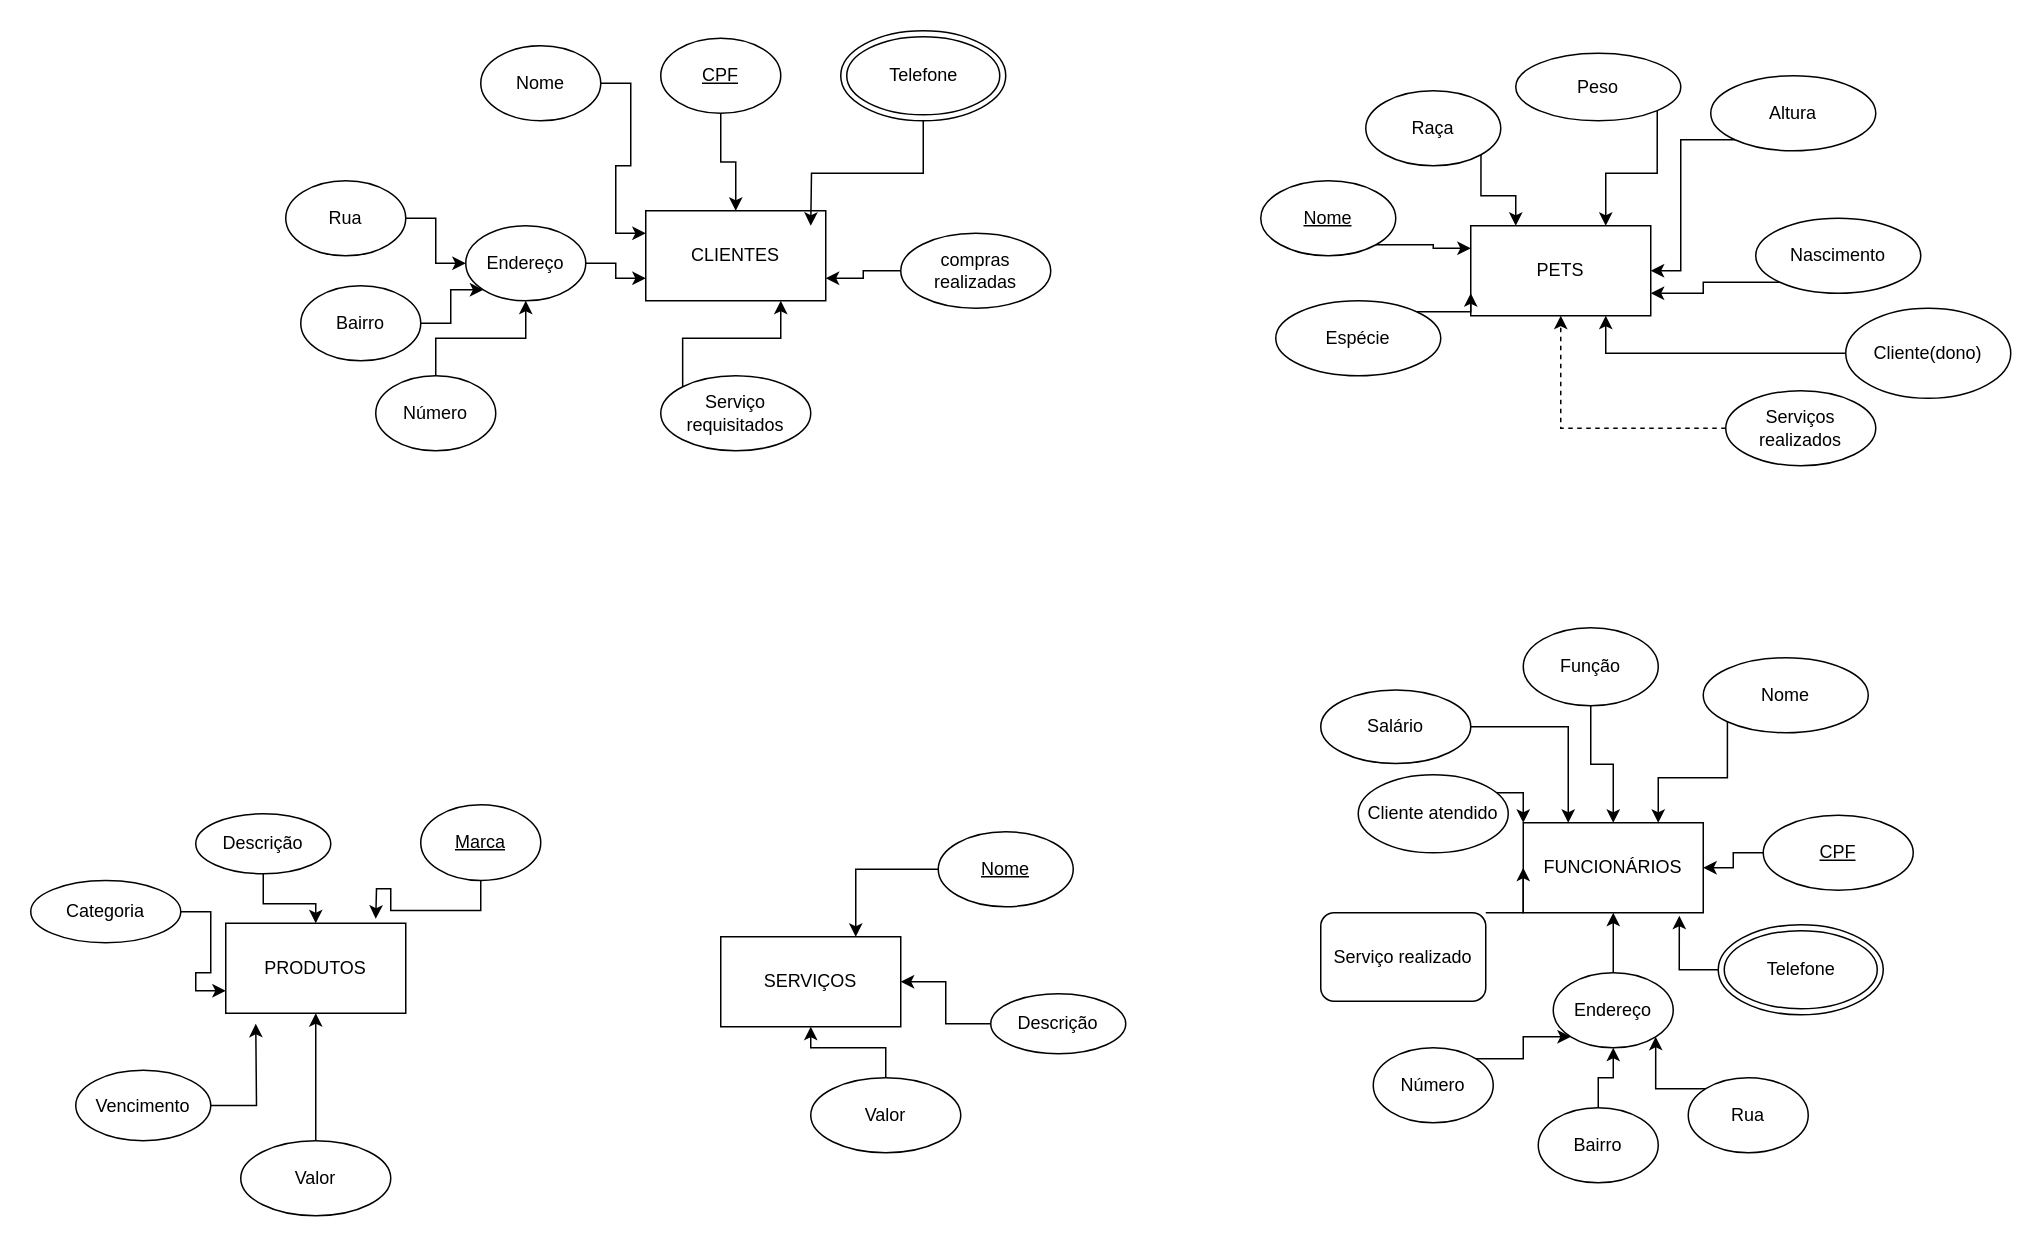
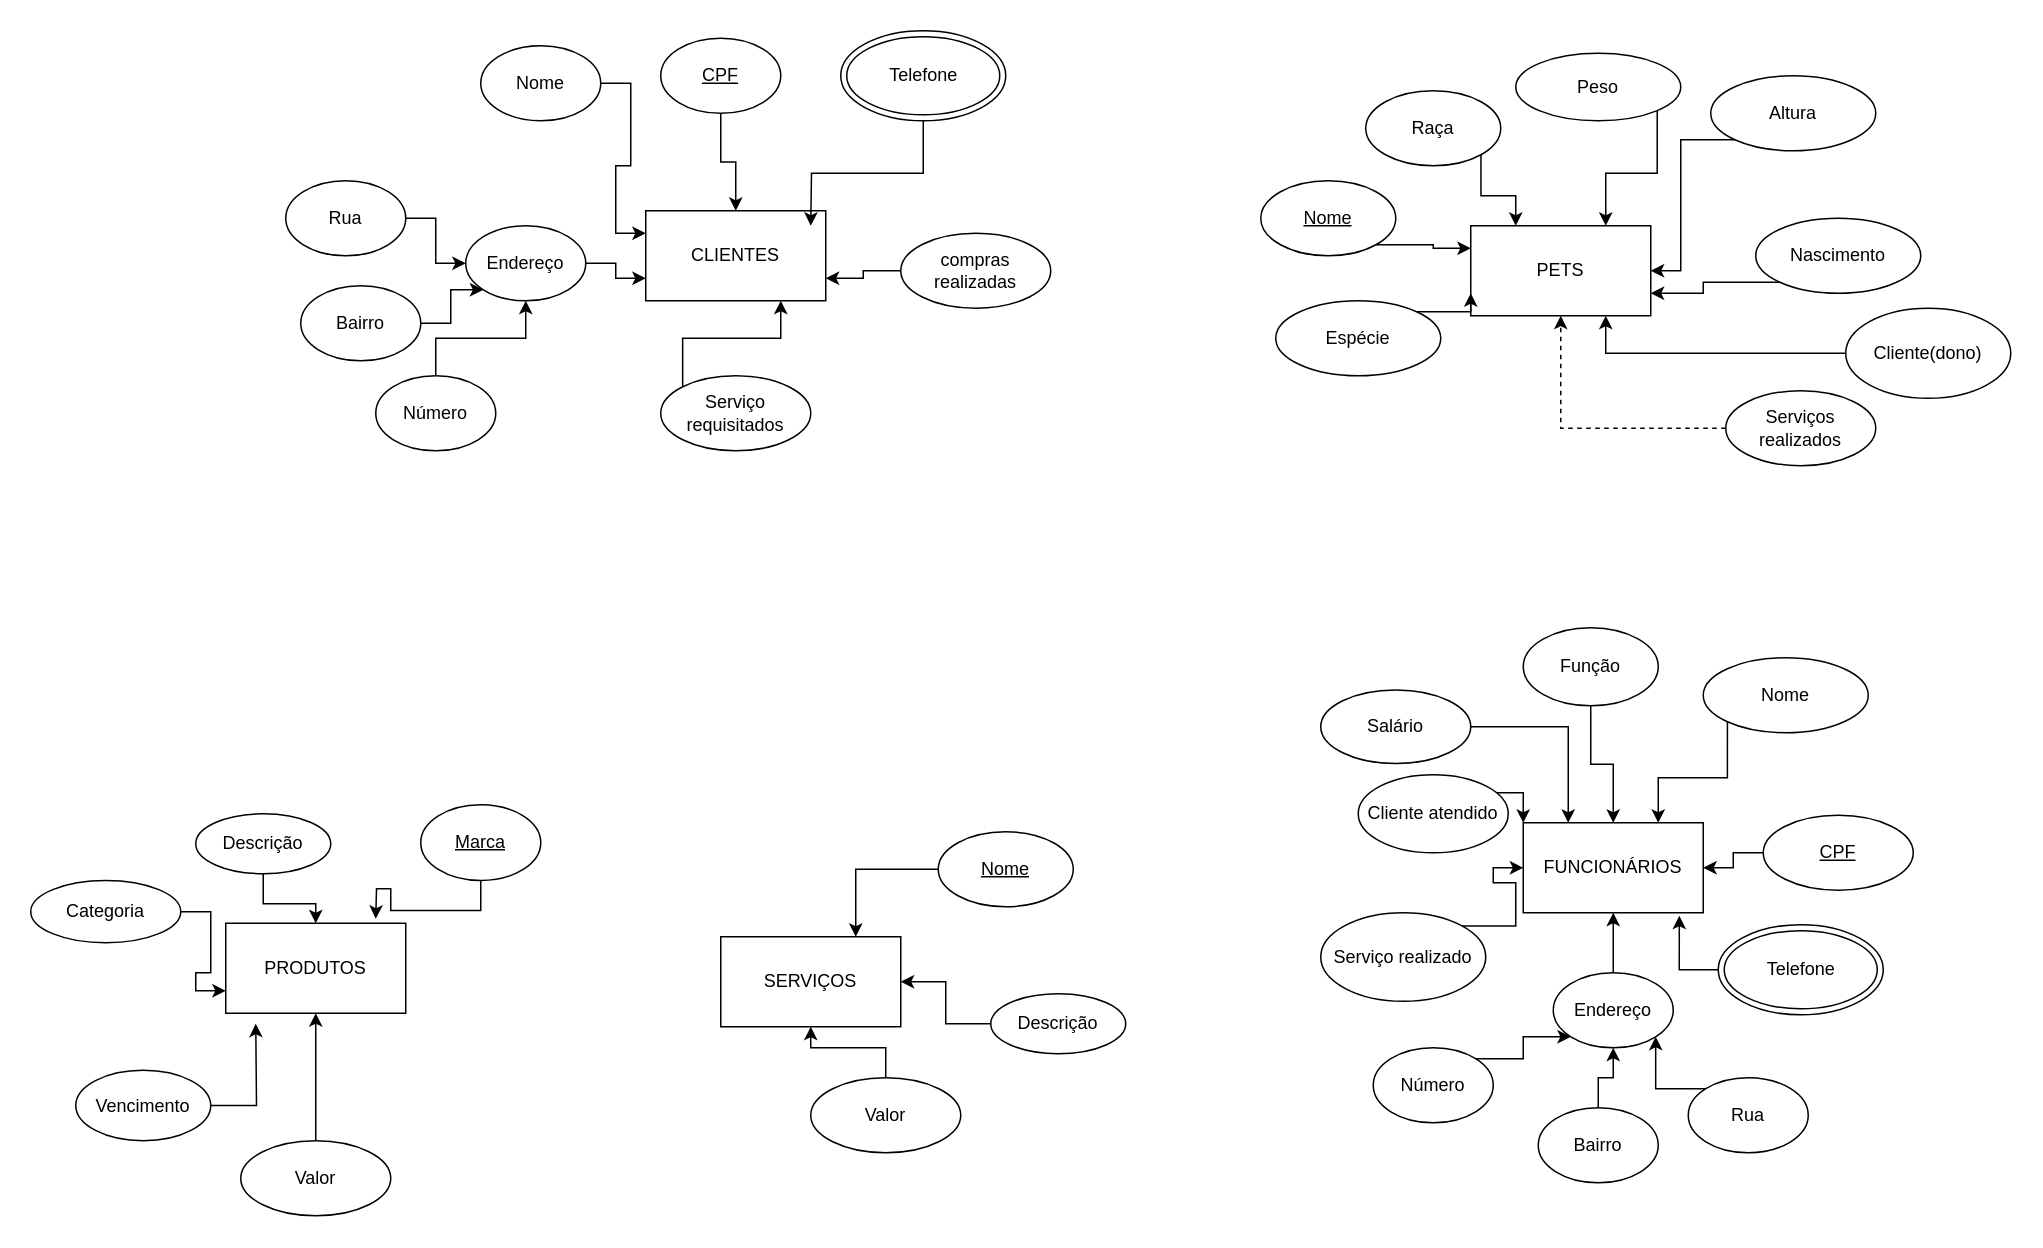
node "Serviço realizado": shape rounded rectangle -> ellipse
